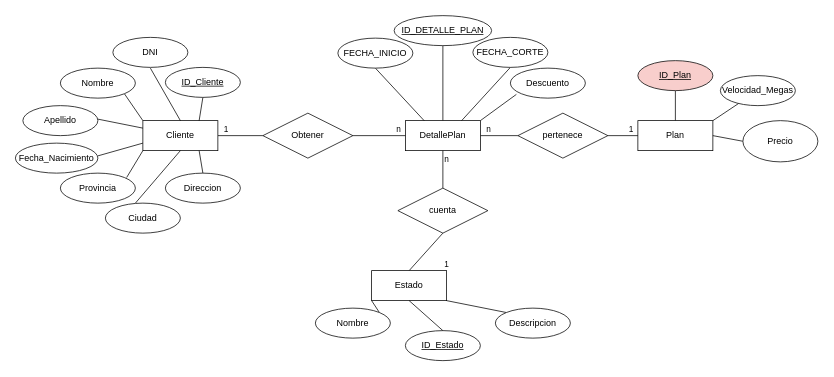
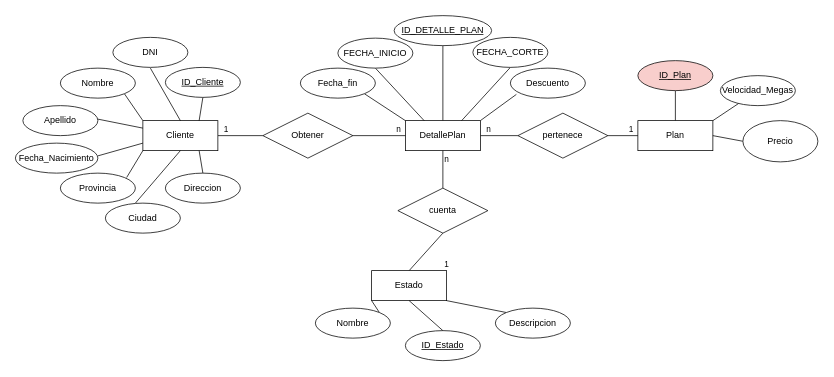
node "Fecha_fin": added
edge "Fecha_fin" -- "DetallePlan": added
